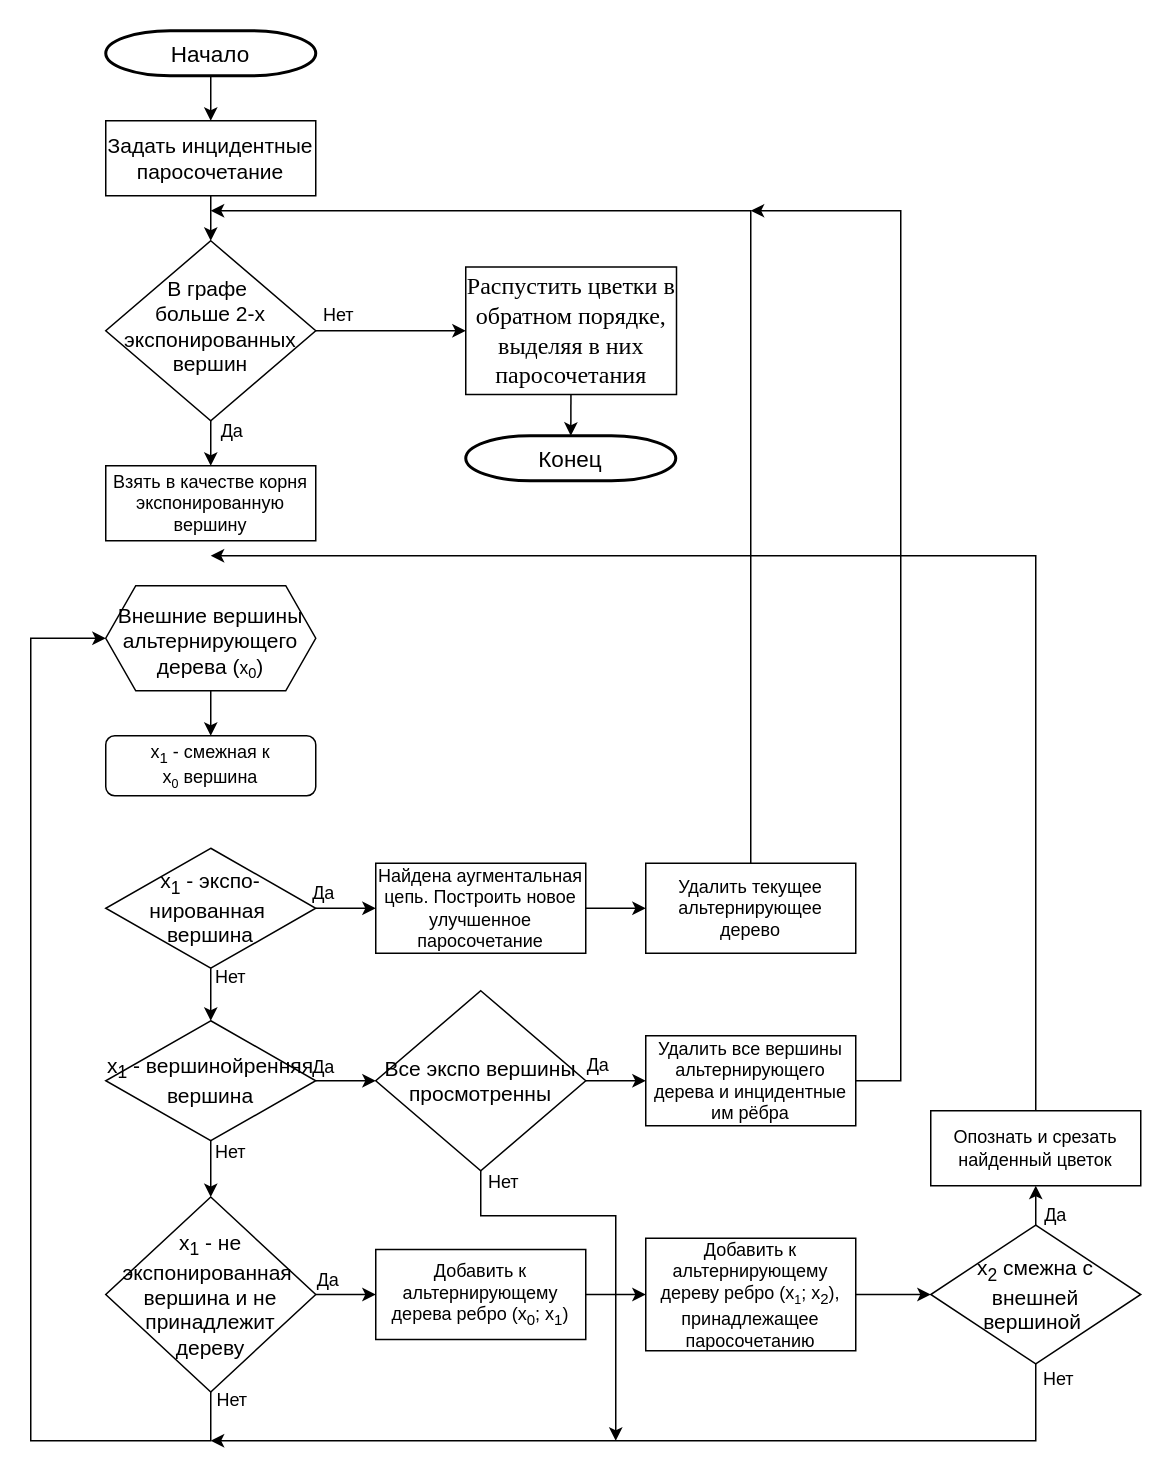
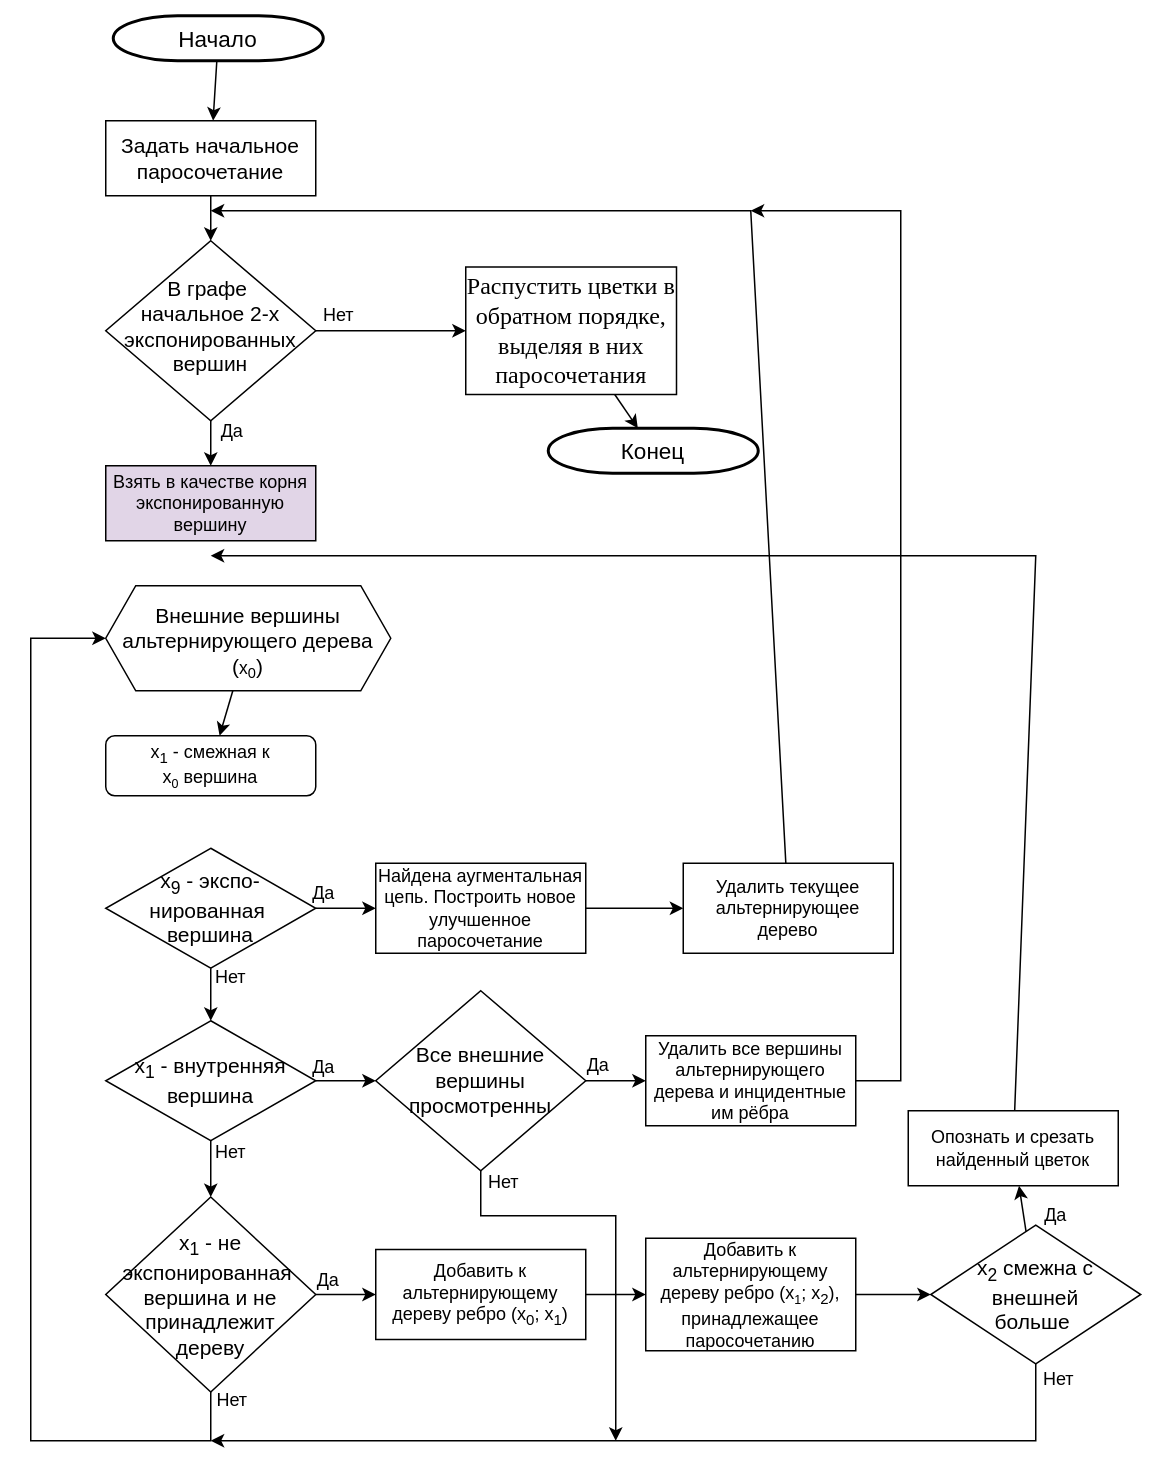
node "Начало": moved (211, 53) -> (218, 38)
node "Задать инцидентные паросочетание": label "Задать инцидентные паросочетание" -> "Задать начальное паросочетание"
node "В графе больше 2-х экспонированных вершин": label "В графе больше 2-х экспонированных вершин" -> "В графе начальное 2-х экспонированных вершин"
node "Конец": moved (571, 458) -> (653, 451)
node "Взять в качестве корня экспонированную вершину": fillcolor #ffffff -> #e1d5e7
node "Внешние вершины альтернирующего дерева (x0)": size 210x105 -> 285x105
node "x1 - экспо- нированная вершина": label "x1 - экспо- нированная вершина" -> "x9 - экспо- нированная вершина"
node "Удалить текущее альтернирующее дерево": moved (751, 908) -> (788, 908)
node "x1 - вершинойренняя вершина": label "x1 - вершинойренняя вершина" -> "x1 - внутренняя вершина"
node "Все экспо вершины просмотренны": label "Все экспо вершины просмотренны" -> "Все внешние вершины просмотренны"
node "Опознать и срезать найденный цветок": moved (1036, 1148) -> (1013, 1148)
node "Добавить к альтернирующему дерева ребро (x0; x1)": label "Добавить к альтернирующему дерева ребро (x0; x1)" -> "Добавить к альтернирующему дереву ребро (x0; x1)"
node "x2 смежна с внешней вершиной": label "x2 смежна с внешней вершиной" -> "x2 смежна с внешней больше"
